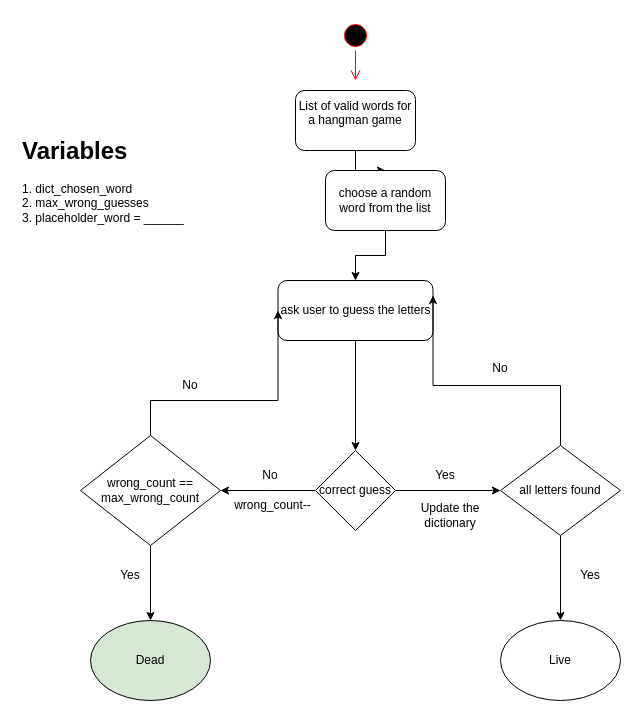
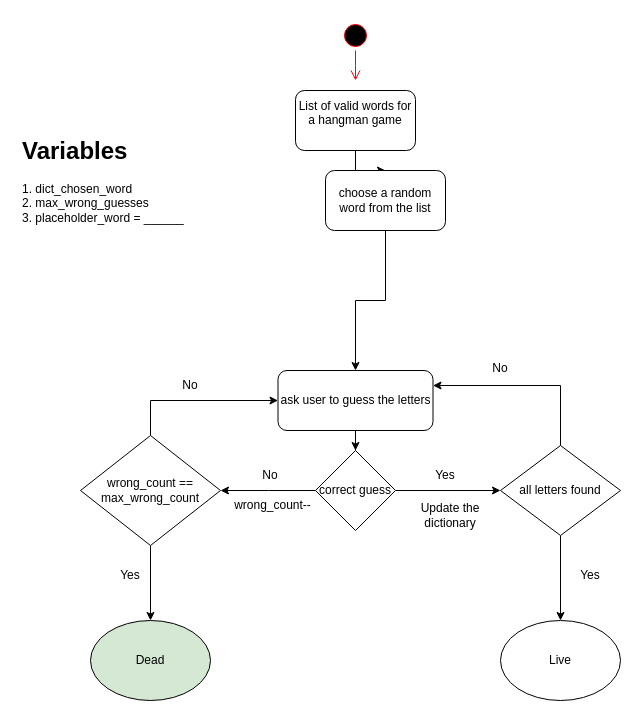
node "ask user to guess the letters": moved (356, 311) -> (356, 401)
